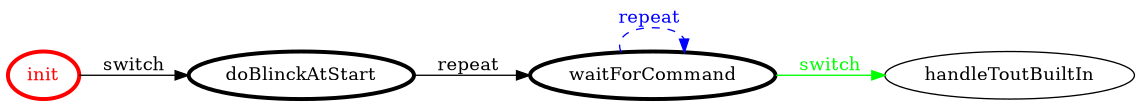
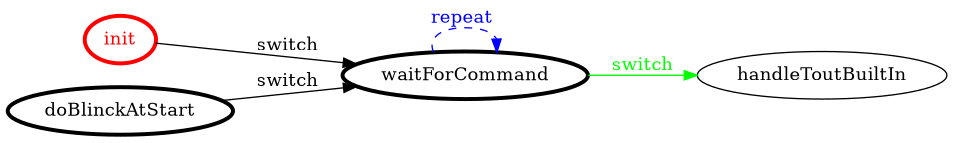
edge "doBlinckAtStart" -> "waitForCommand": label "repeat " -> "switch"
edge "init" -> "doBlinckAtStart": now "init" -> "waitForCommand"
